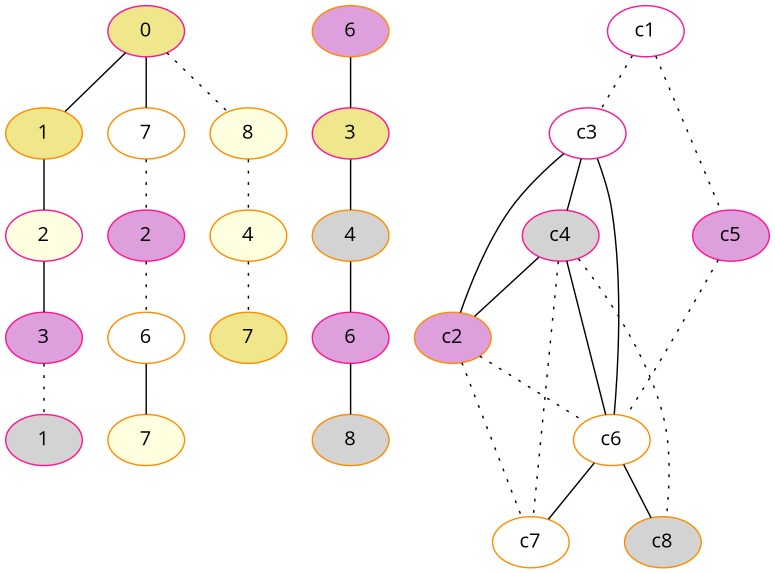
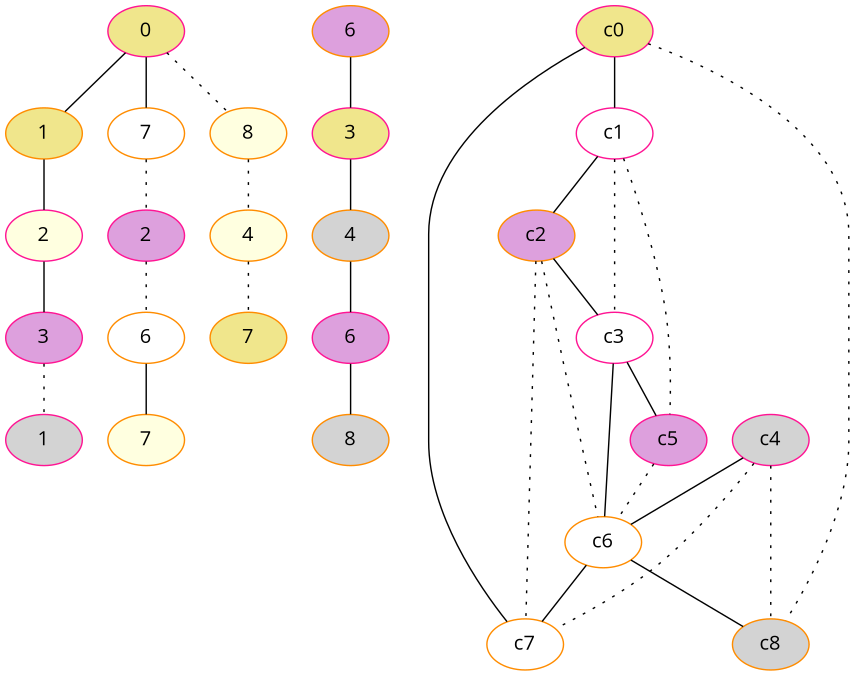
node "c0": added
edge "c3" -- "c4": now "c3" -- "c5"
edge "c4" -- "c2": now "c1" -- "c2"
